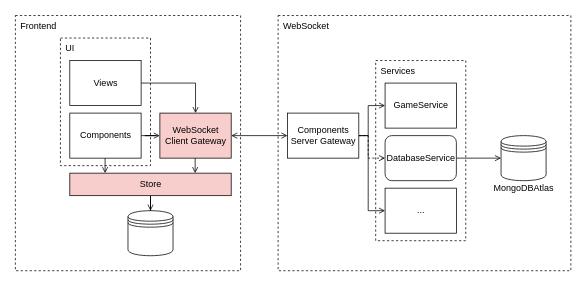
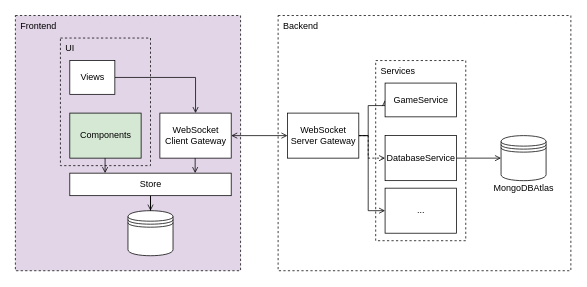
node "Frontend": fillcolor #ffffff -> #e1d5e7
node "WebSocket": label "WebSocket" -> "Backend"
node "Views": size 71x45 -> 45x34
node "GameService": size 71x45 -> 71x34
node "Components": fillcolor #ffffff -> #d5e8d4
edge "Components" -> "WebSocket Client Gateway": removed
node "WebSocket Client Gateway": fillcolor #f8cecc -> #ffffff
node "Components Server Gateway": label "Components Server Gateway" -> "WebSocket Server Gateway"
node "DatabaseService": shape rounded rectangle -> rectangle
node "Store": fillcolor #f8cecc -> #ffffff
